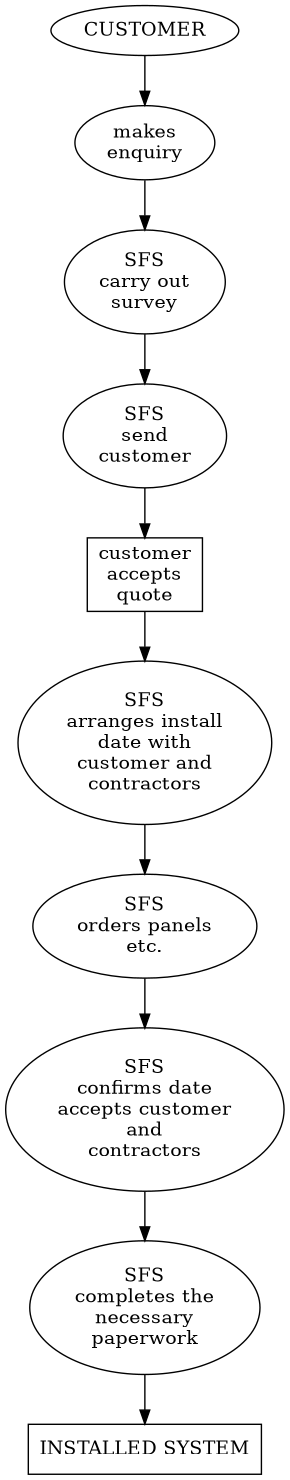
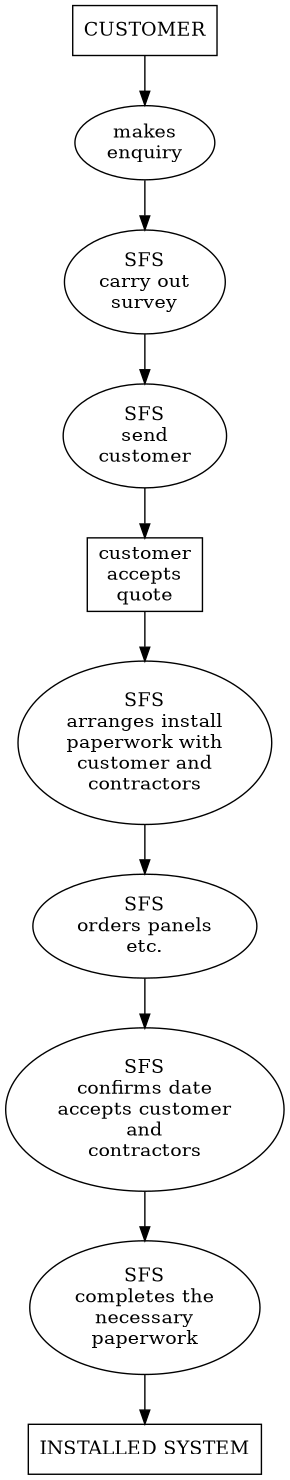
node "CUSTOMER": shape ellipse -> box
node "SFS arranges install date with customer and contractors": label "SFS arranges install date with customer and contractors" -> "SFS arranges install paperwork with customer and contractors"
